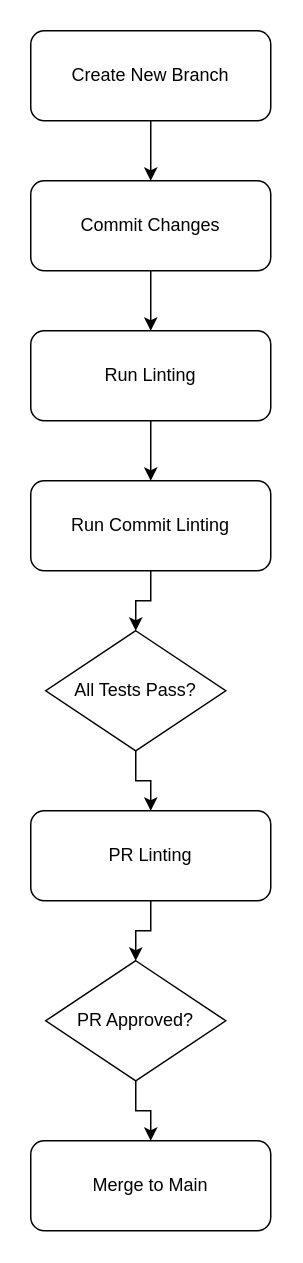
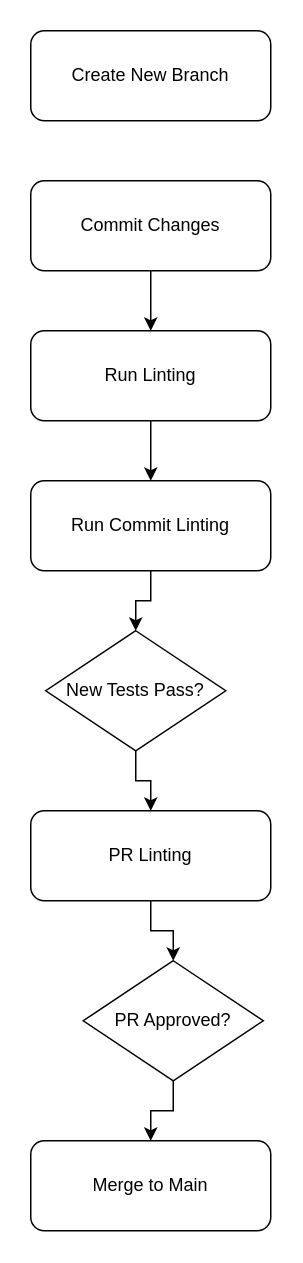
edge "Create New Branch" -> "Commit Changes": removed
node "All Tests Pass?": label "All Tests Pass?" -> "New Tests Pass?"
node "PR Approved?": moved (136, 1021) -> (173, 1021)
